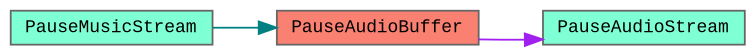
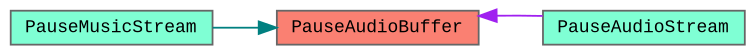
edge "PauseAudioBuffer" -> "PauseAudioStream": reversed
